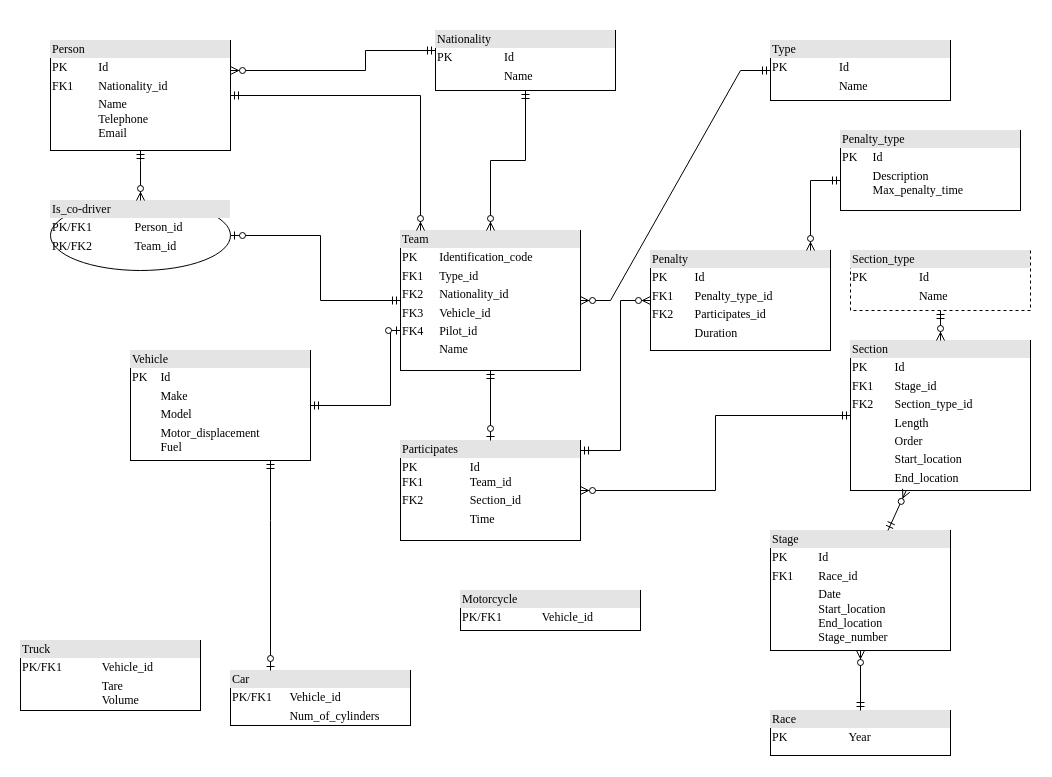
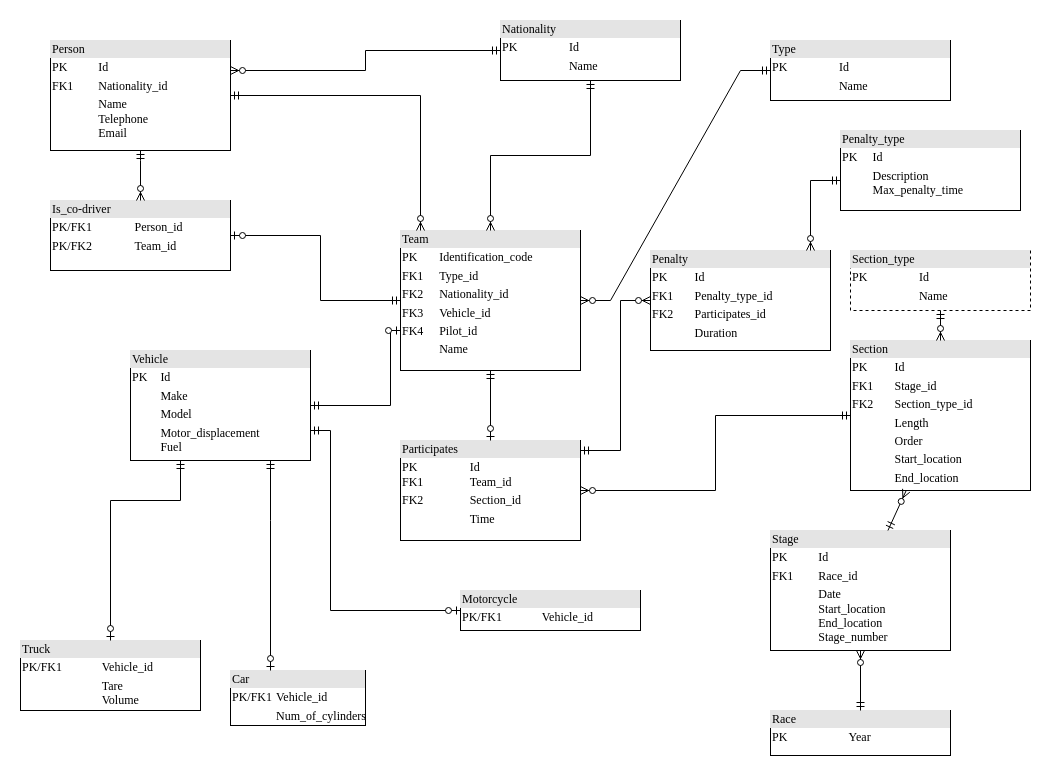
node "Nationality PK Id Name": moved (526, 61) -> (591, 51)
node "Is_co-driver PK/FK1 Person_id PK/FK2 Team_id": shape ellipse -> rectangle
edge "Vehicle PK Id Make Model Motor_displacement Fuel" -- "Truck PK/FK1 Vehicle_id Tare Volume": added
edge "Vehicle PK Id Make Model Motor_displacement Fuel" -- "Motorcycle PK/FK1 Vehicle_id": added
node "Car PK/FK1 Vehicle_id Num_of_cylinders": size 180x55 -> 135x55
